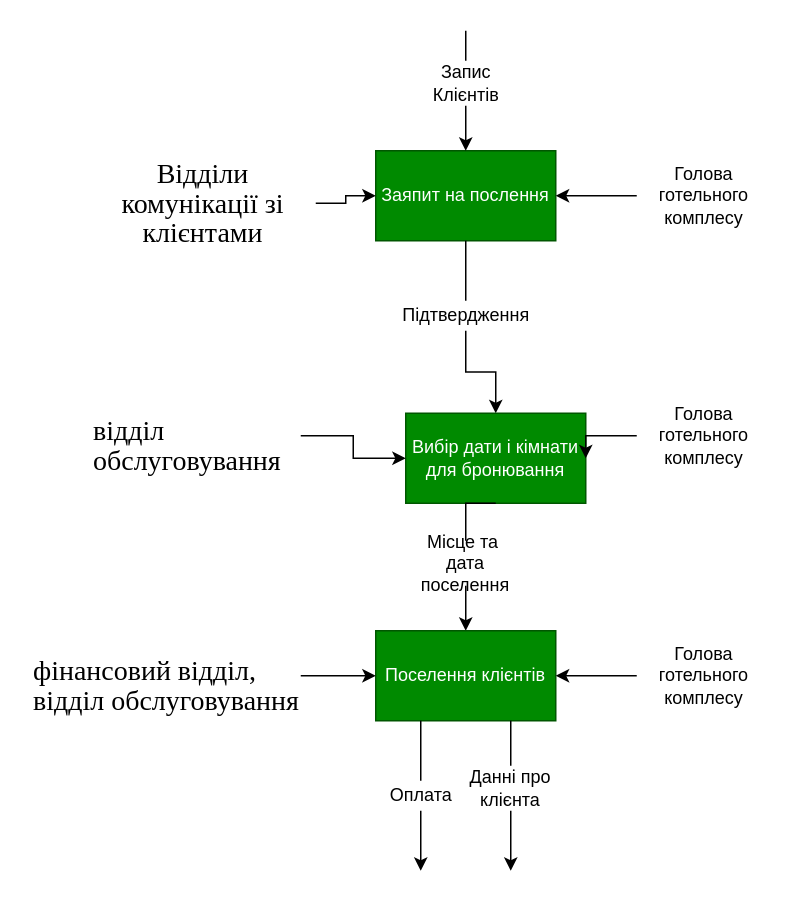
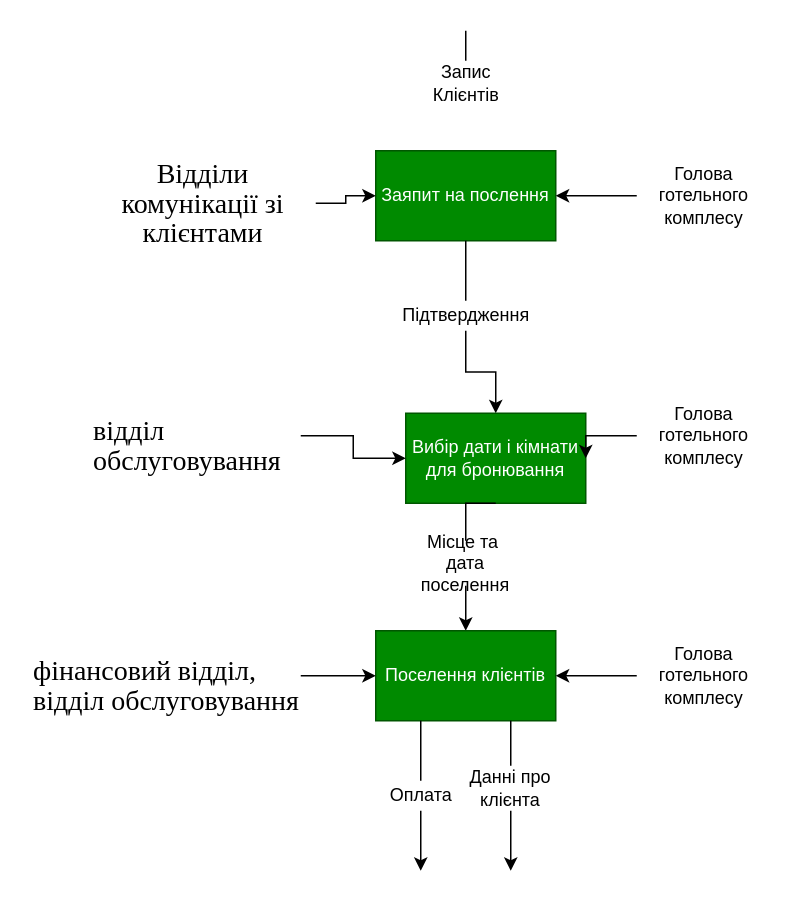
edge "Запис Клієнтів" -> "Заяпит на послення": removed
